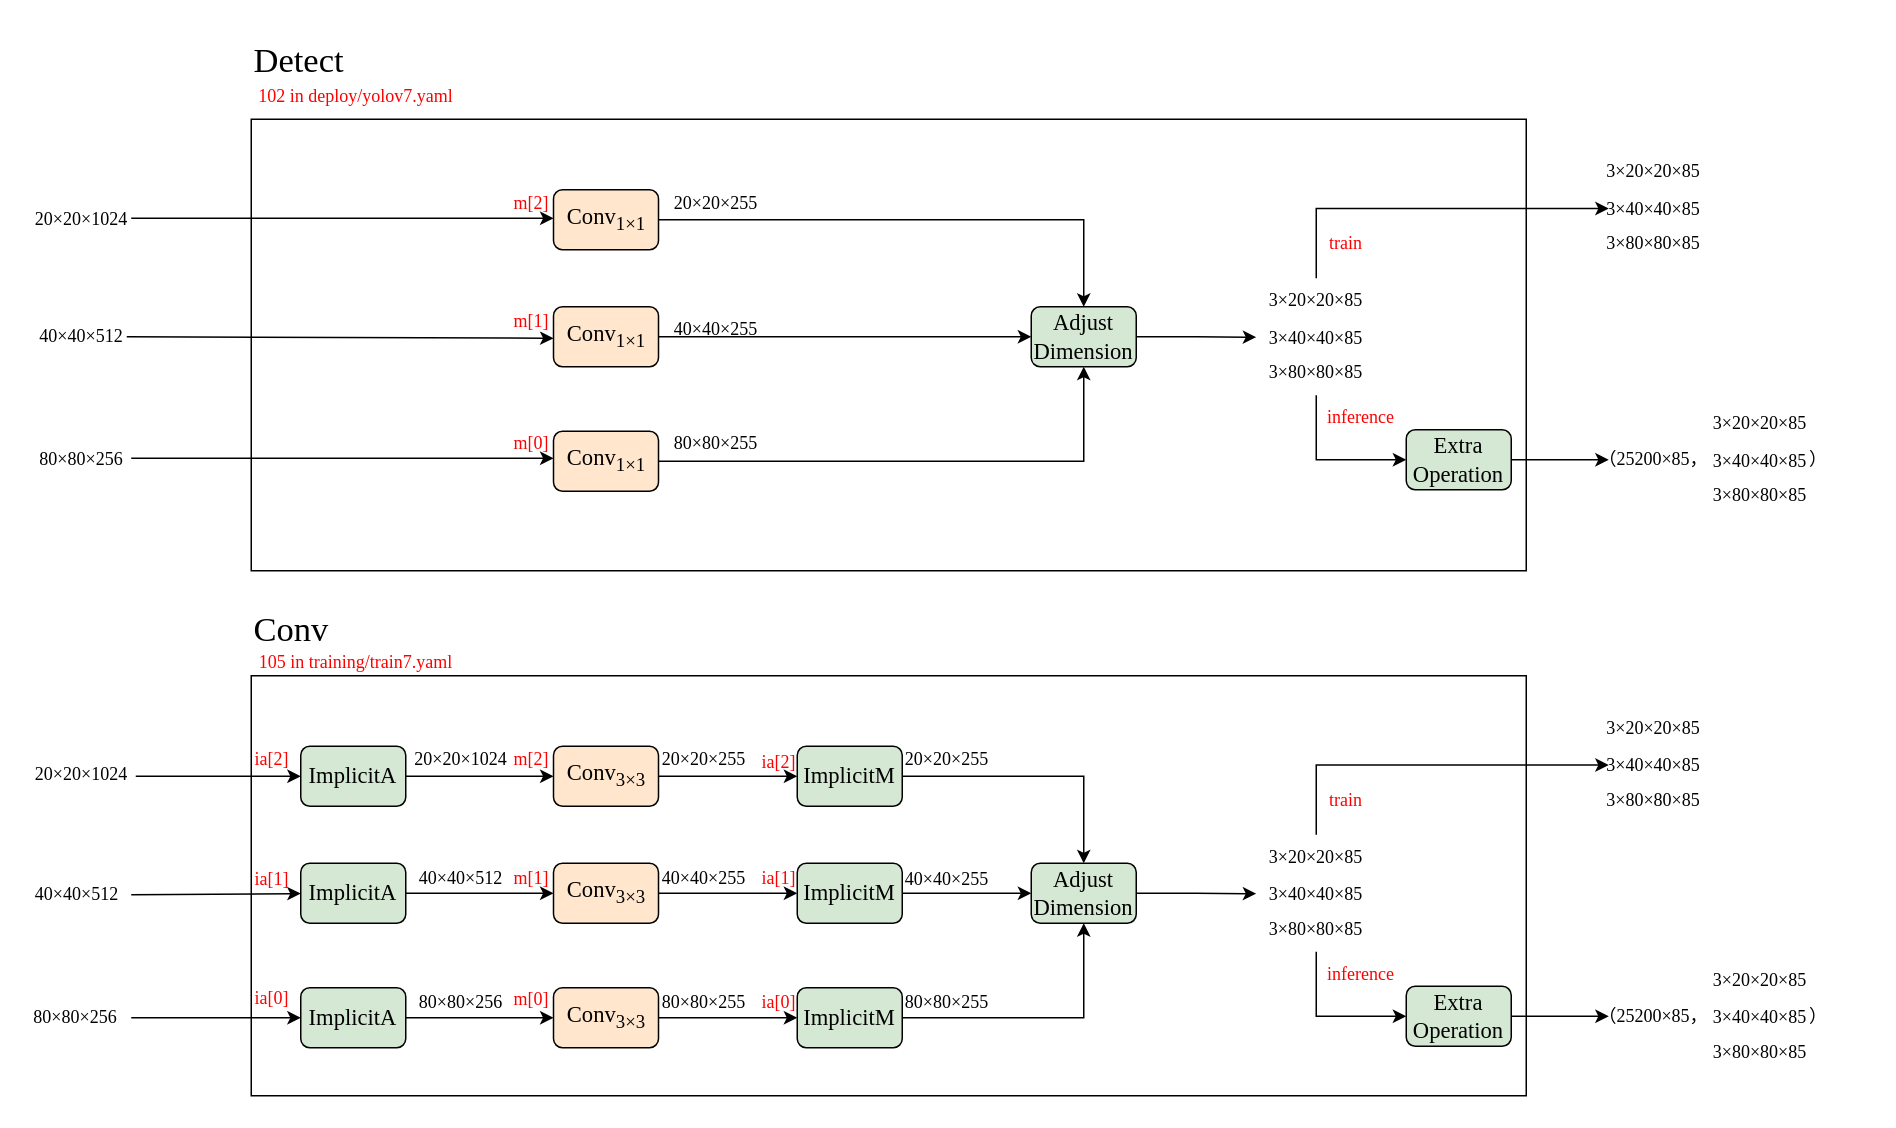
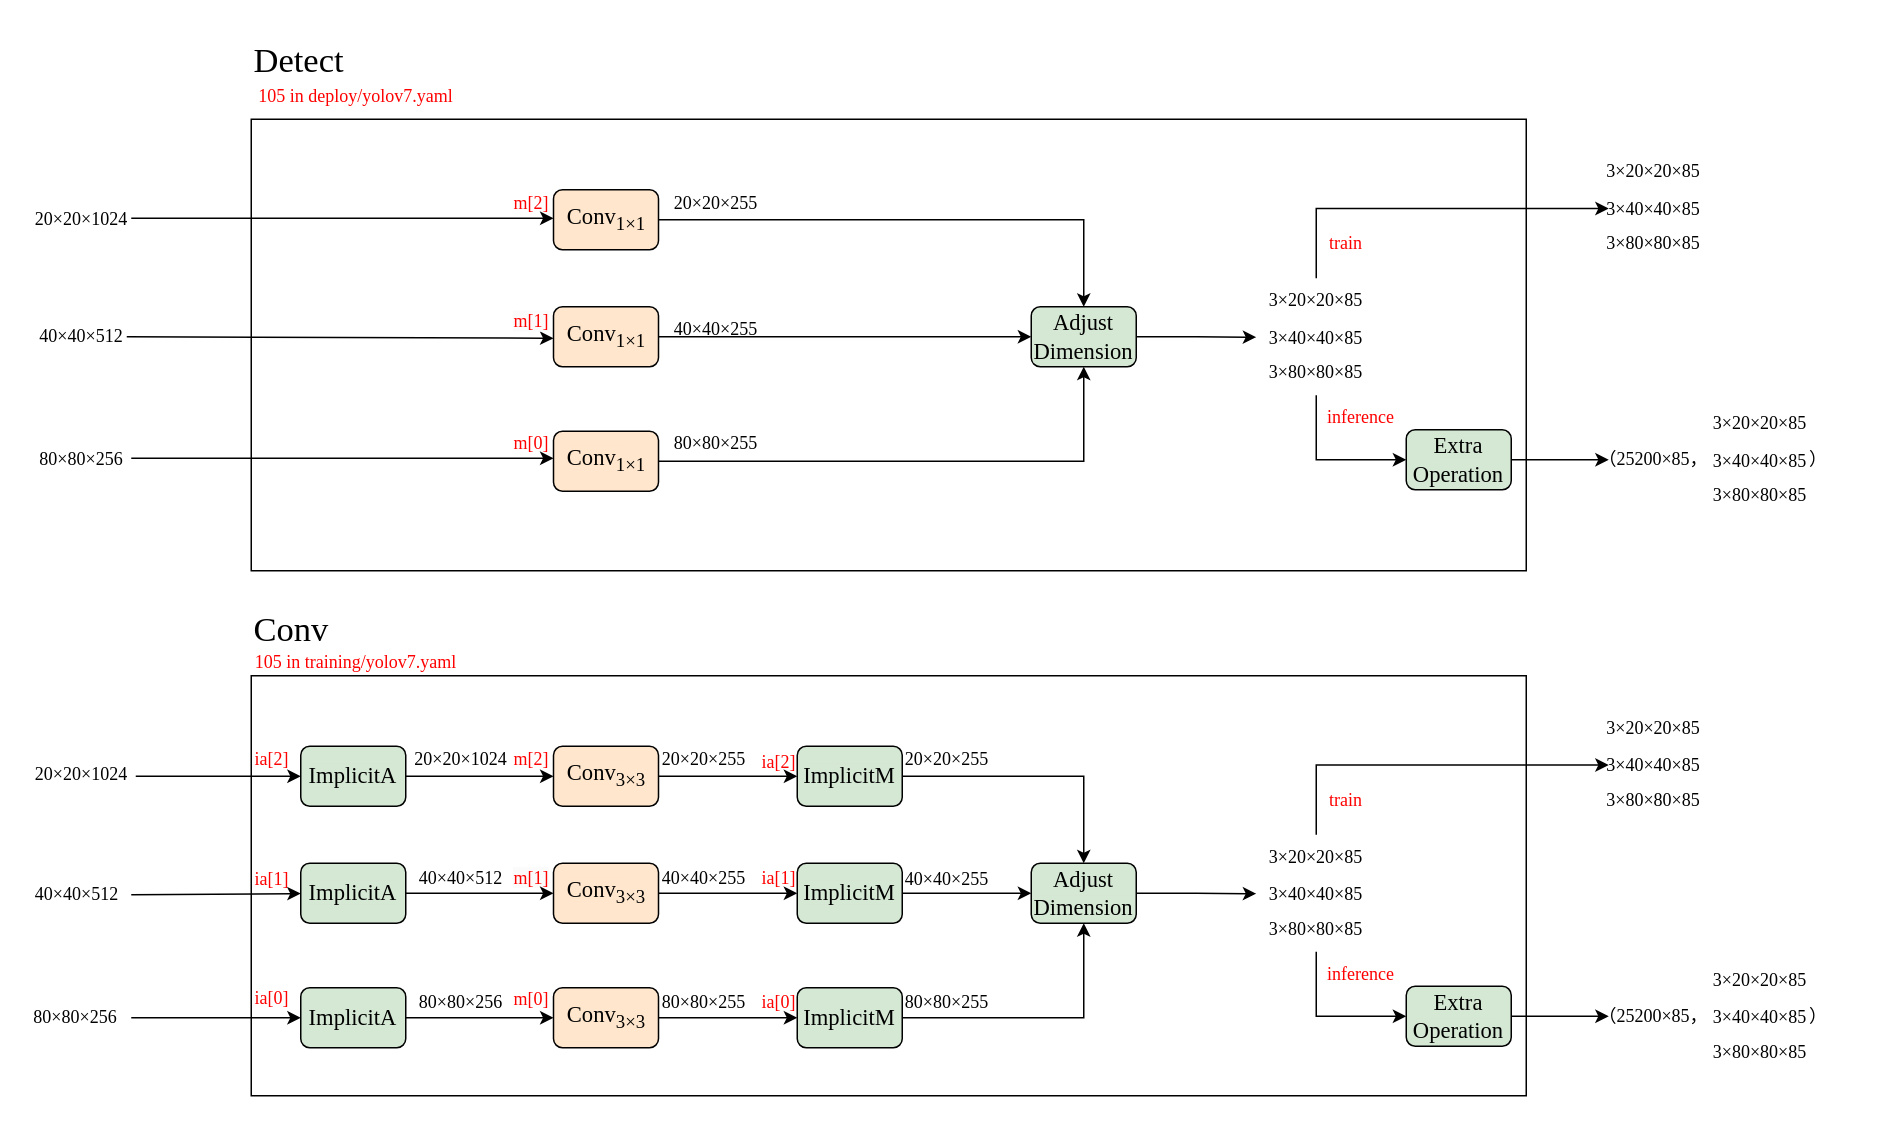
node "102 in deploy/yolov7.yaml": label "102 in deploy/yolov7.yaml" -> "105 in deploy/yolov7.yaml"
node "105 in training/train7.yaml": label "105 in training/train7.yaml" -> "105 in training/yolov7.yaml"
